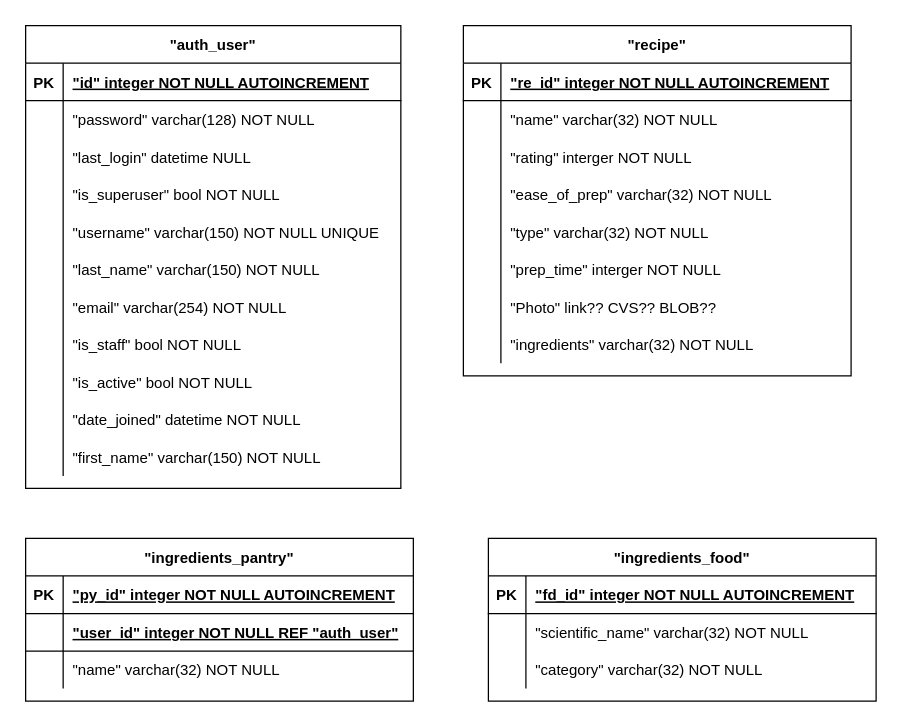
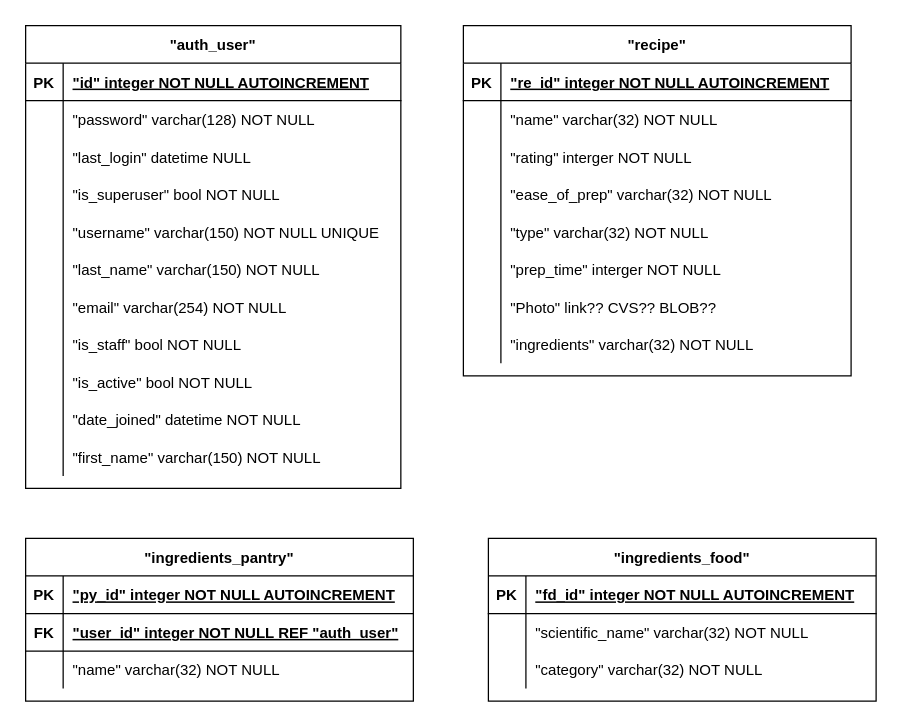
node "FK": added
